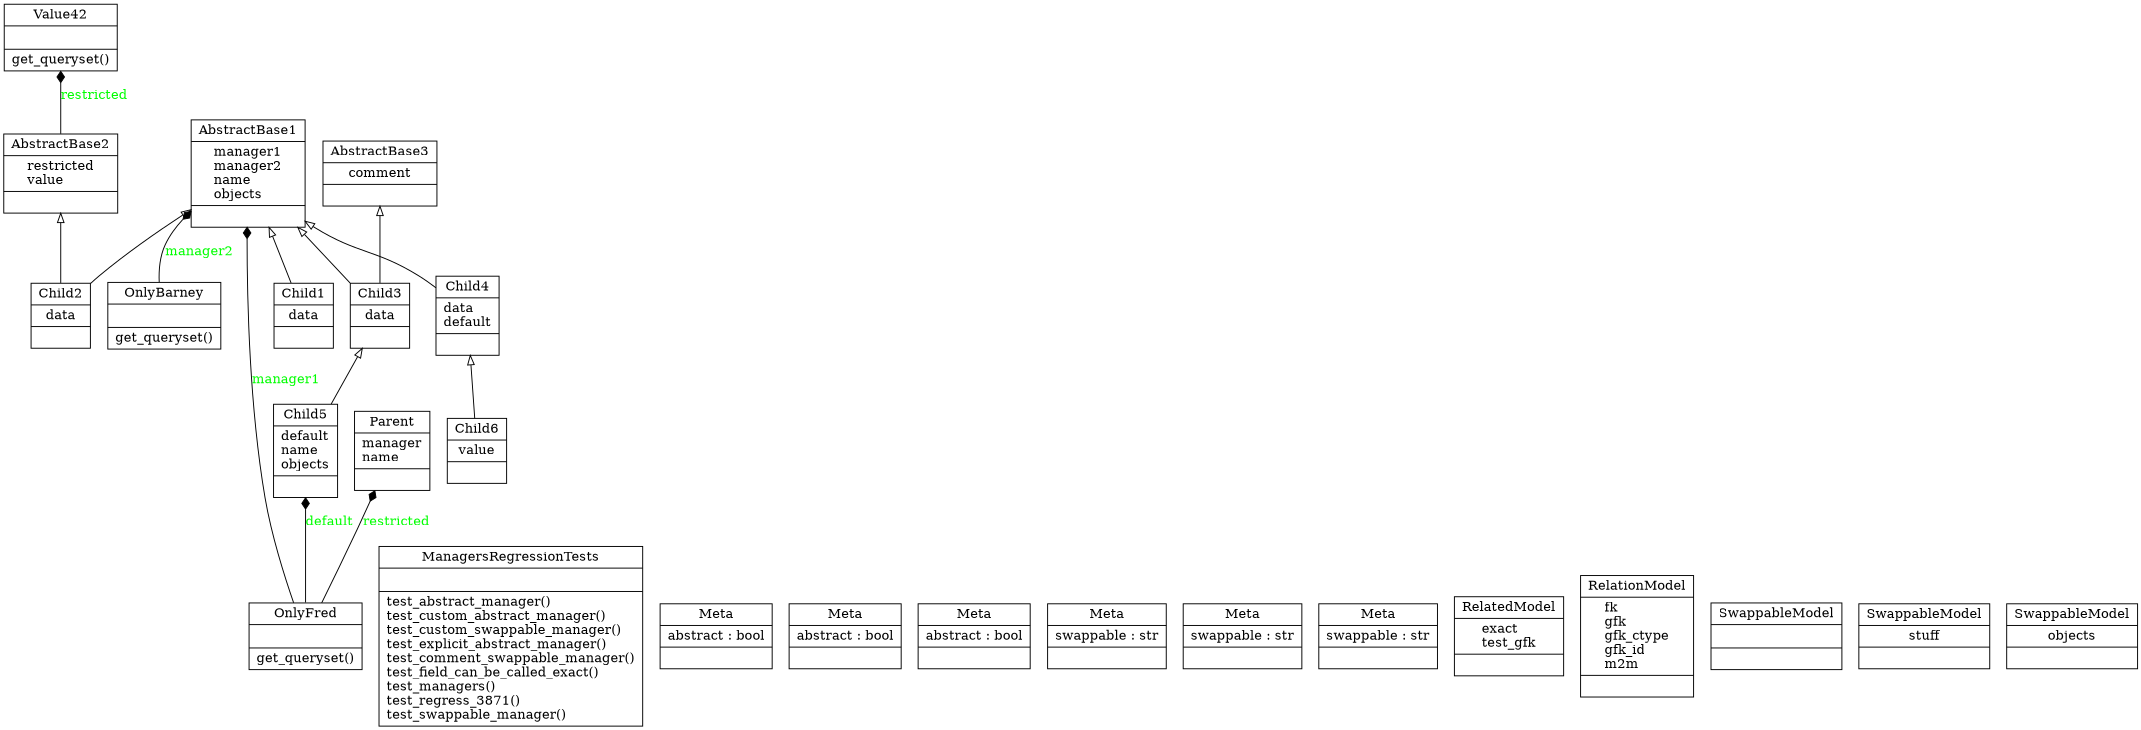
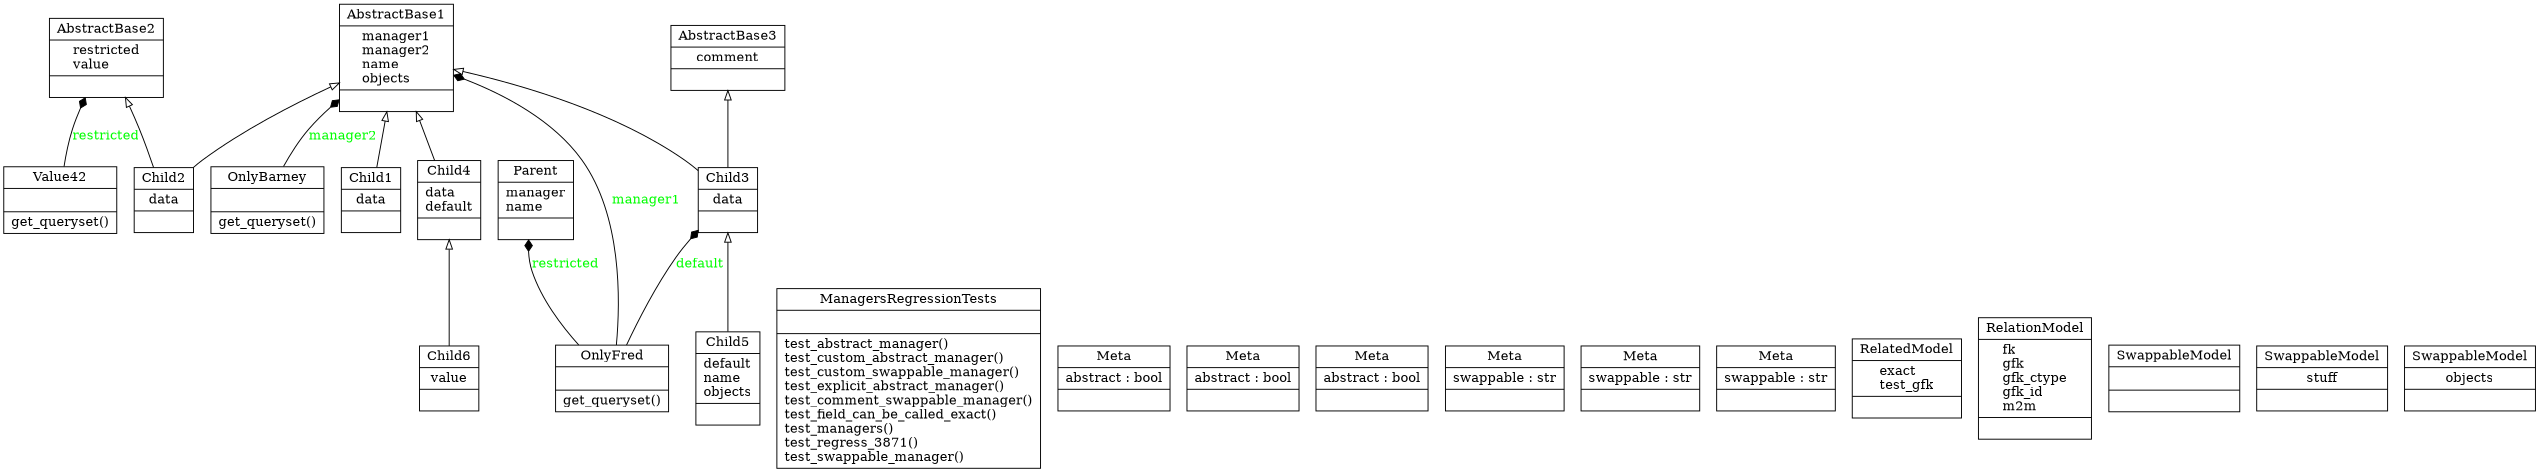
edge "AbstractBase2" -> "Value42": reversed
edge "OnlyFred" -> "Child5": now "OnlyFred" -> "Child3"
